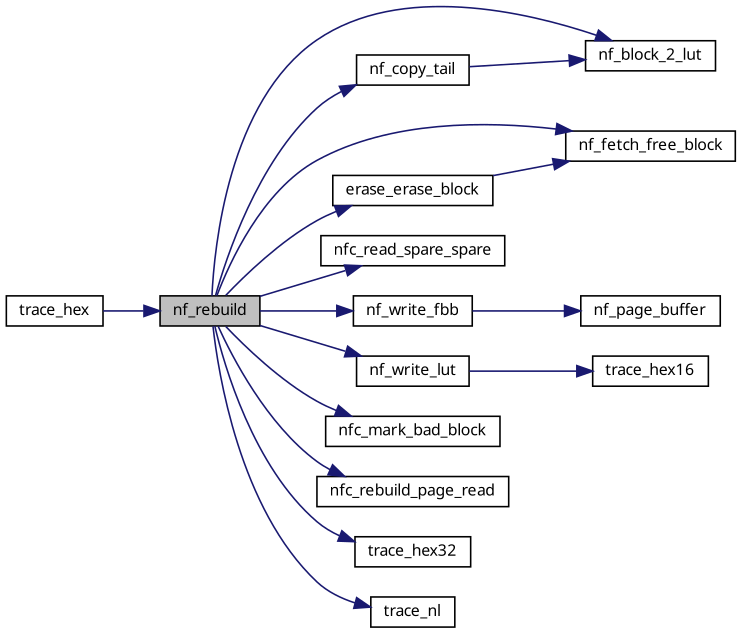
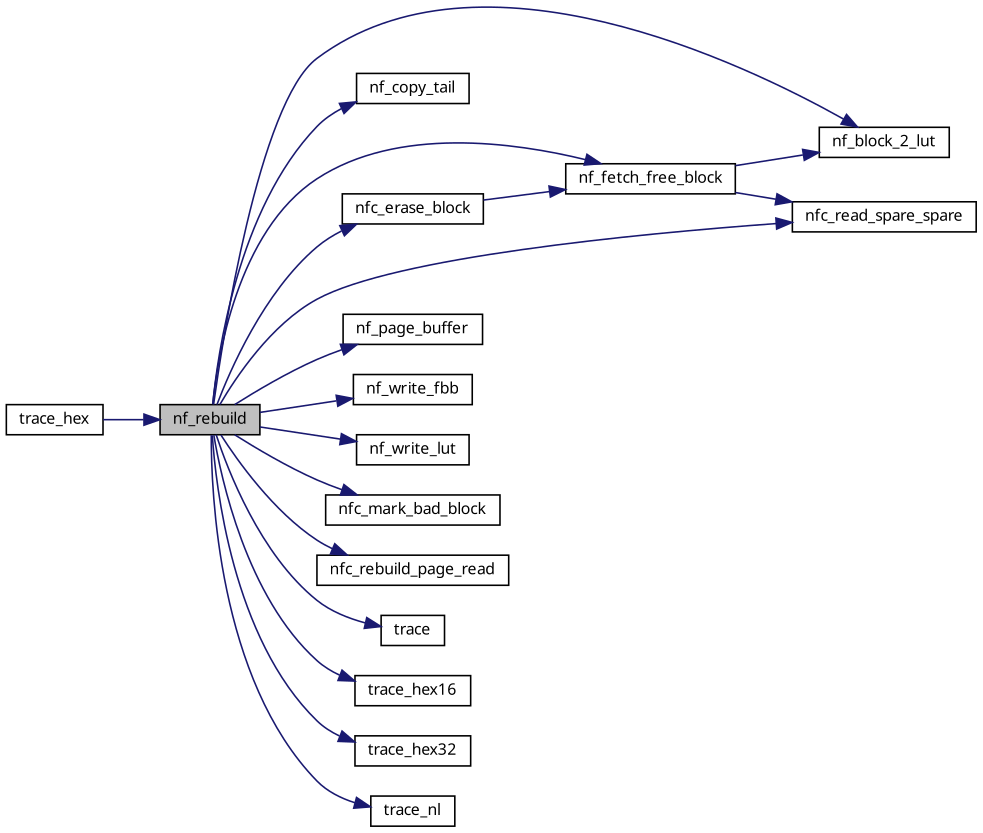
edge "nf_copy_tail" -> "nf_block_2_lut": now "nf_fetch_free_block" -> "nf_block_2_lut"
node "erase_erase_block": label "erase_erase_block" -> "nfc_erase_block"
edge "nf_fetch_free_block" -> "nfc_read_spare_spare": added
edge "nf_write_fbb" -> "nf_page_buffer": now "nf_rebuild" -> "nf_page_buffer"
edge "nf_write_lut" -> "trace_hex16": now "nf_rebuild" -> "trace_hex16"
node "trace": added
